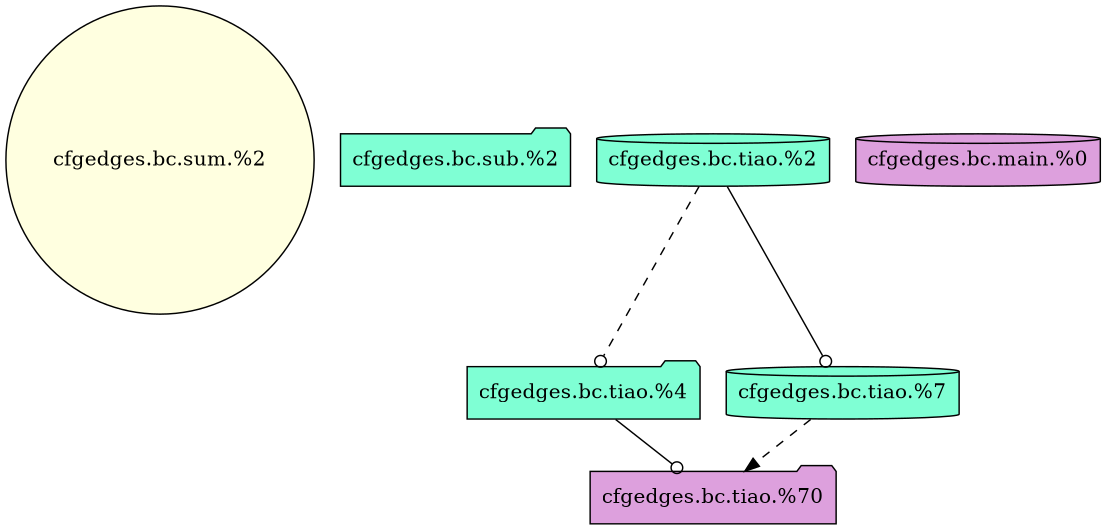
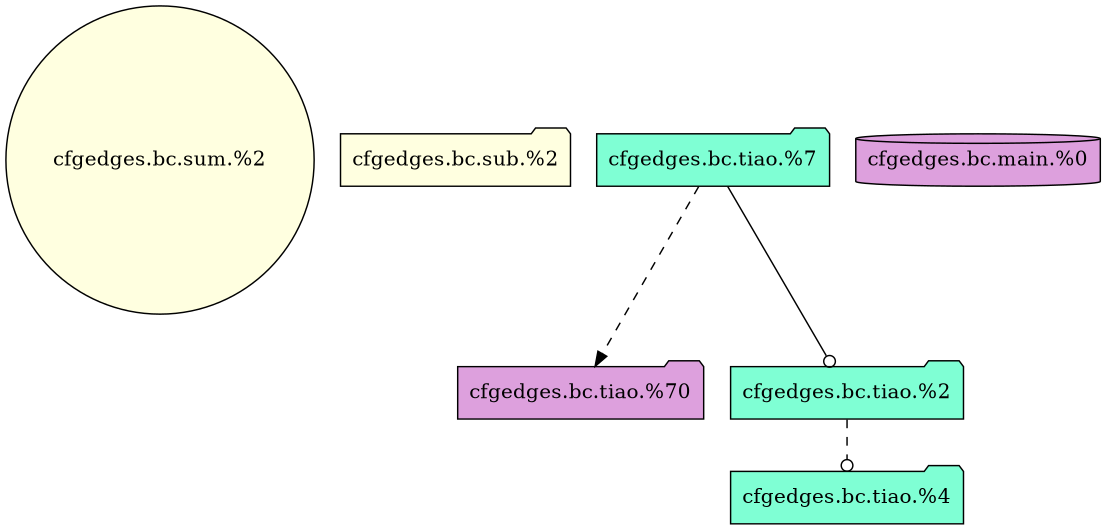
node "cfgedges.bc.sub.%2": fillcolor aquamarine -> lightyellow
node "cfgedges.bc.tiao.%2": shape cylinder -> folder
edge "cfgedges.bc.tiao.%2" -> "cfgedges.bc.tiao.%7": reversed
node "cfgedges.bc.tiao.%7": shape cylinder -> folder
edge "cfgedges.bc.tiao.%4" -> "cfgedges.bc.tiao.%70": removed
